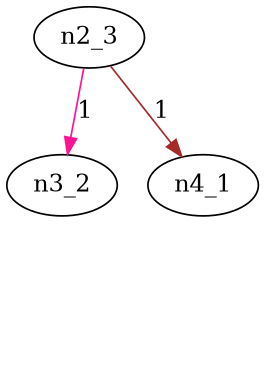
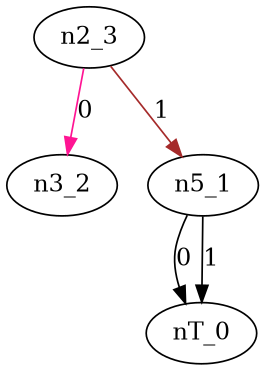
edge "n2_3" -> "n3_2": label "1" -> "0"
node "n4_1": label "n4_1" -> "n5_1"
node "nT_0": added
